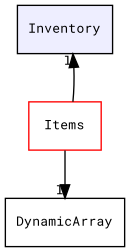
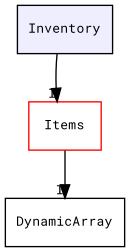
edge "Items" -> "Inventory": reversed
